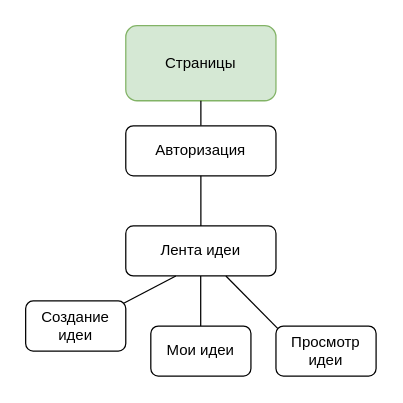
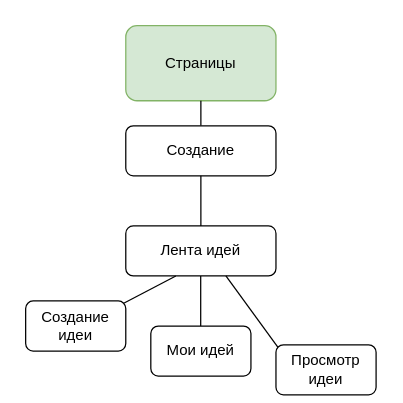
node "Авторизация": label "Авторизация" -> "Создание"
node "Лента идеи": label "Лента идеи" -> "Лента идей"
node "Мои идеи": label "Мои идеи" -> "Мои идей"
node "Просмотр идеи": moved (326, 351) -> (326, 369)
